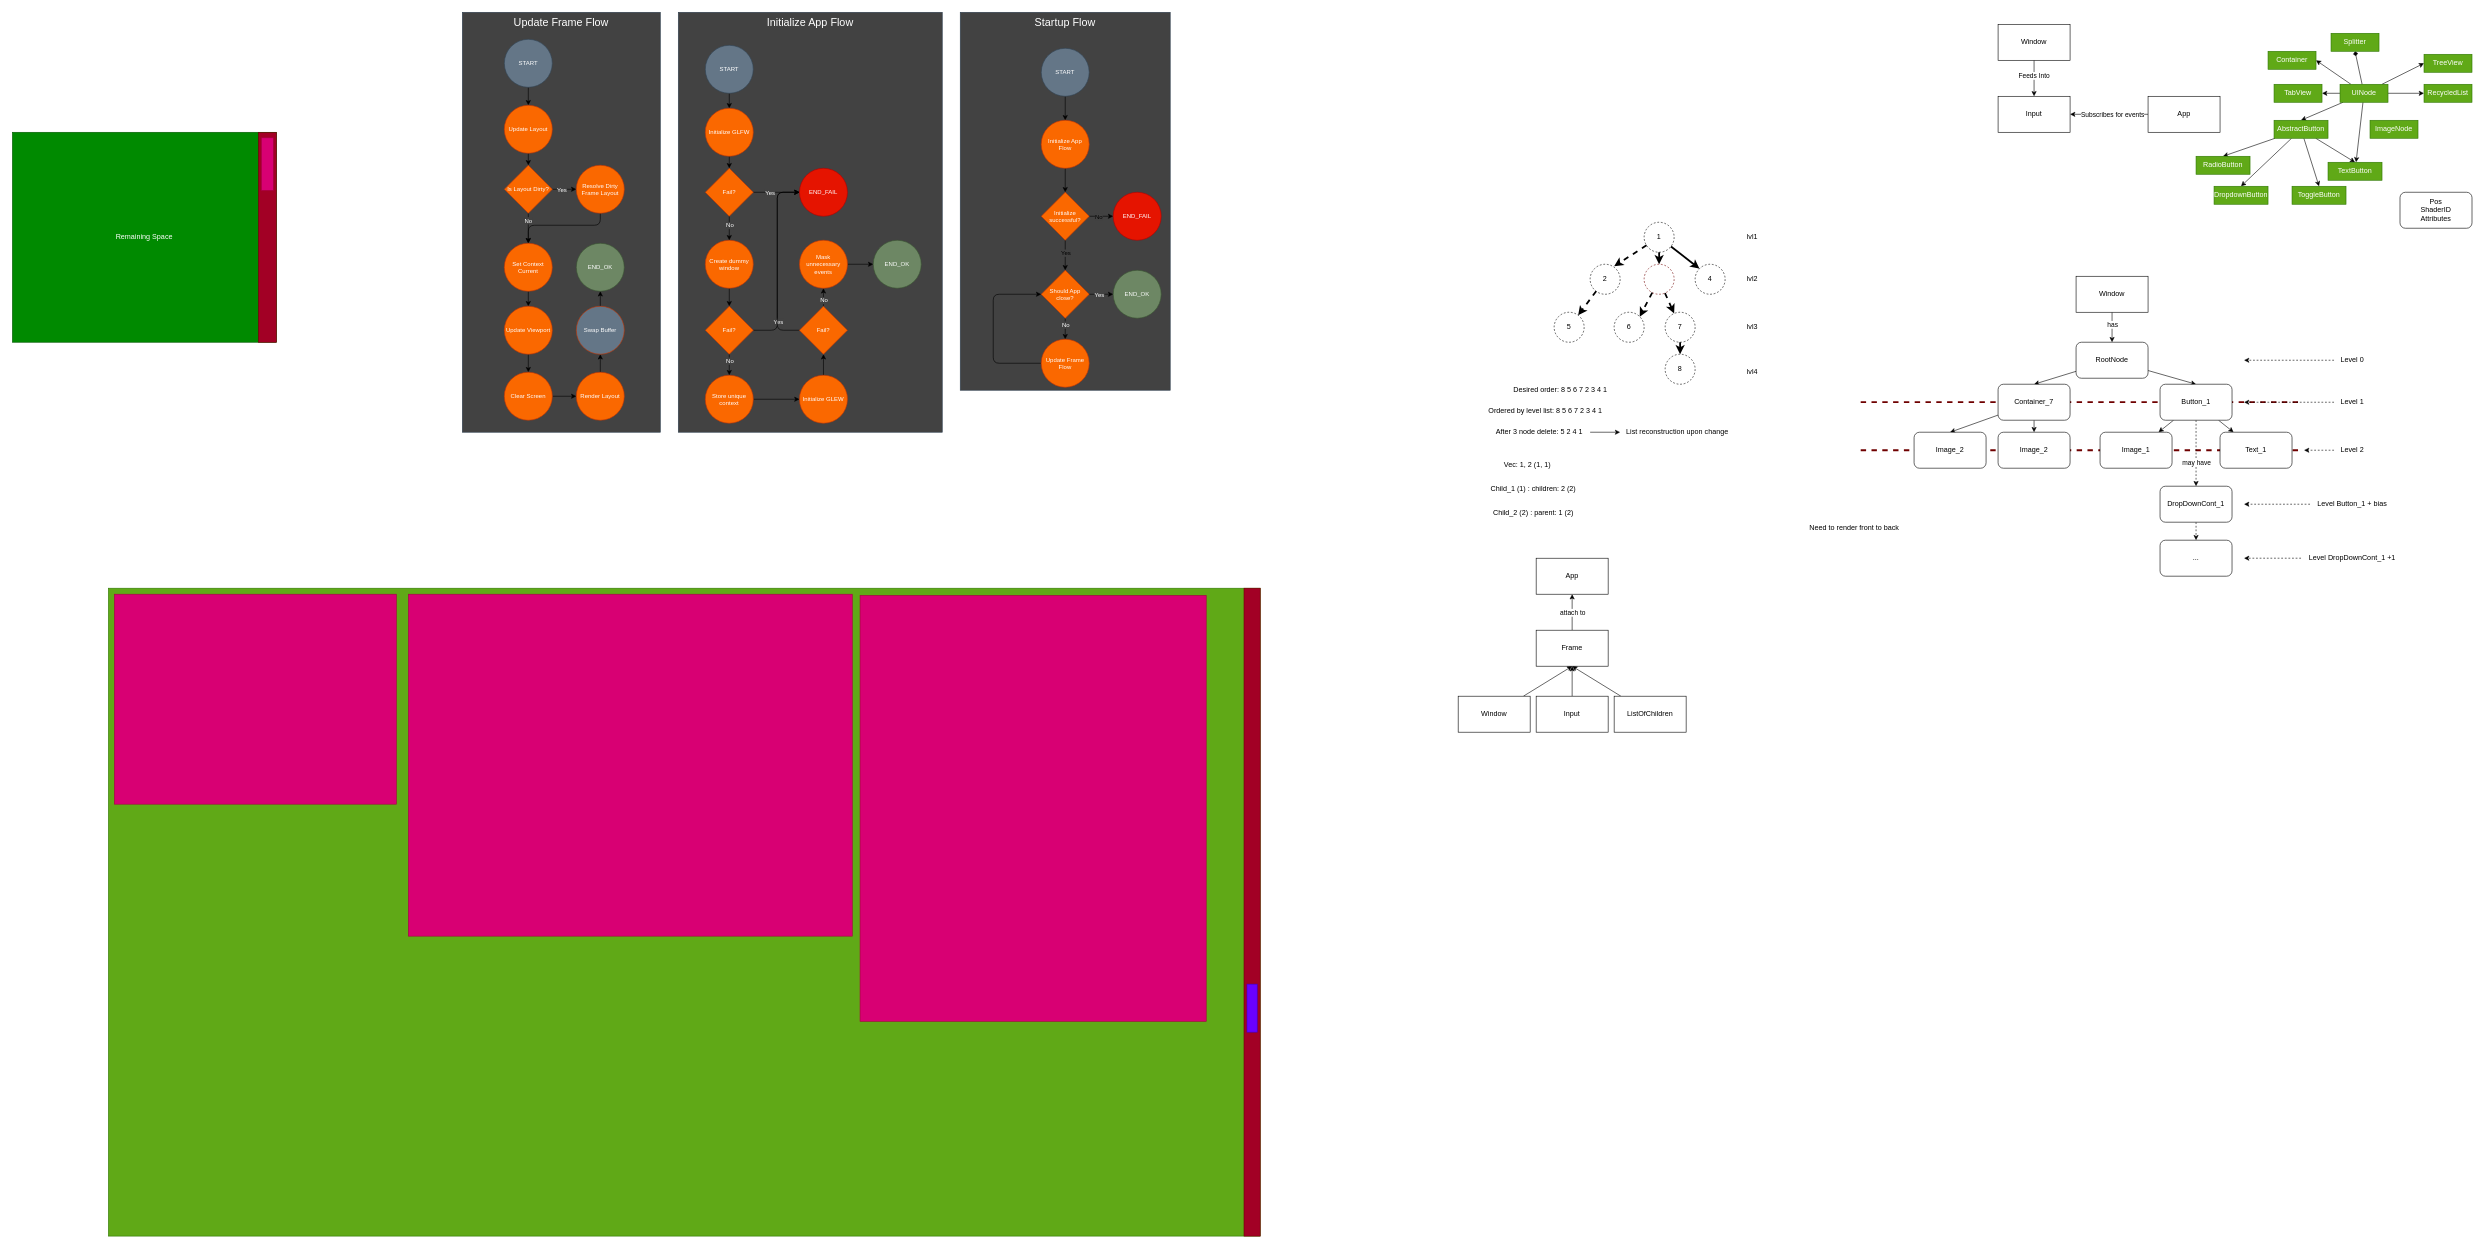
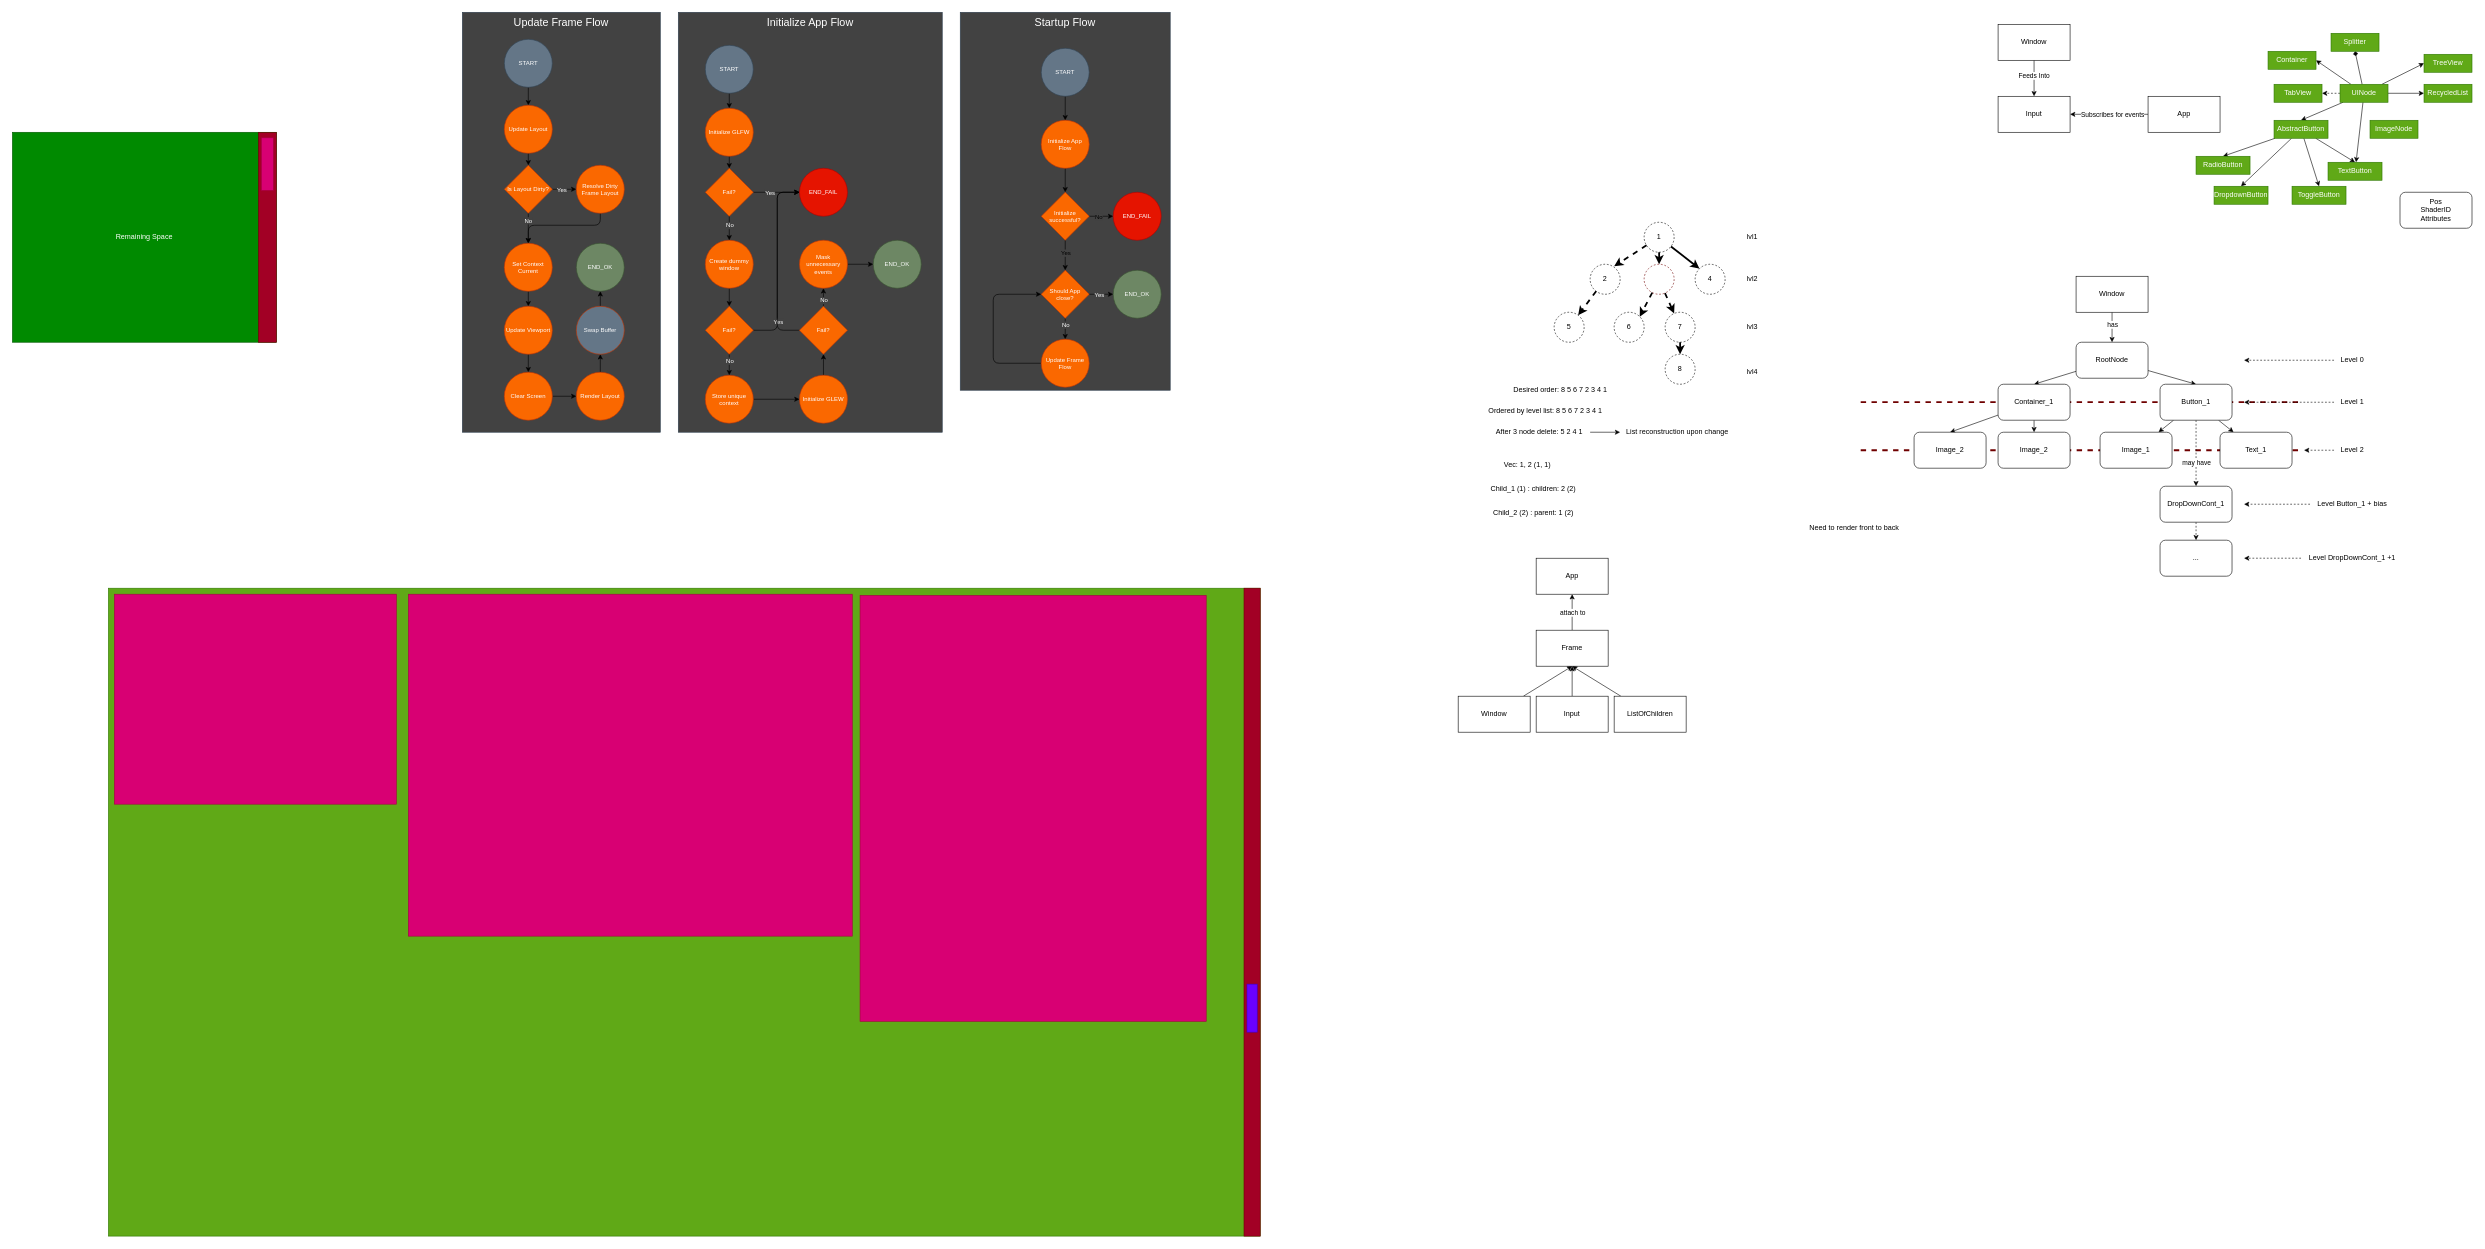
edge "UINode" -> "TabView": style solid -> dashed
node "Container_7": label "Container_7" -> "Container_1"
